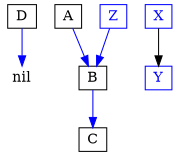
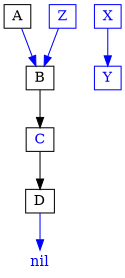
edge "X" -> "Y": color black -> blue
node "nil": fontcolor black -> blue
edge "B" -> "C": color blue -> black
node "C": fontcolor black -> blue
edge "C" -> "D": added
